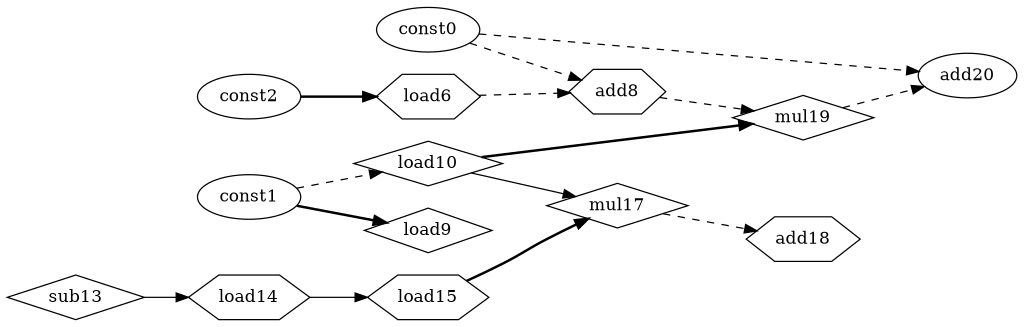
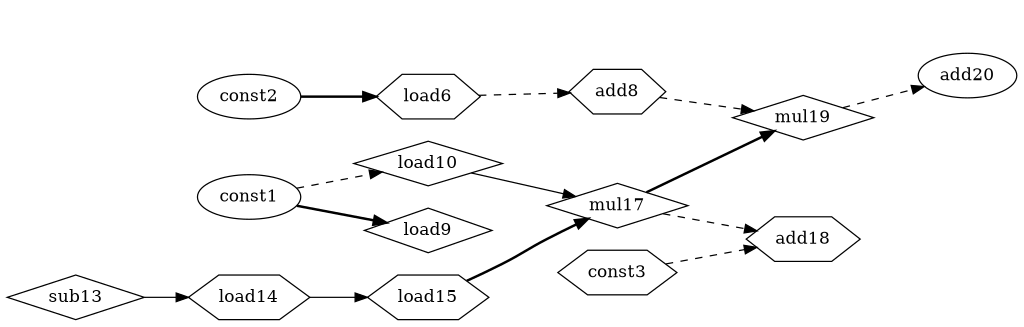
node "const0": removed
edge "load10" -> "mul19": now "mul17" -> "mul19"
node "const3": added
